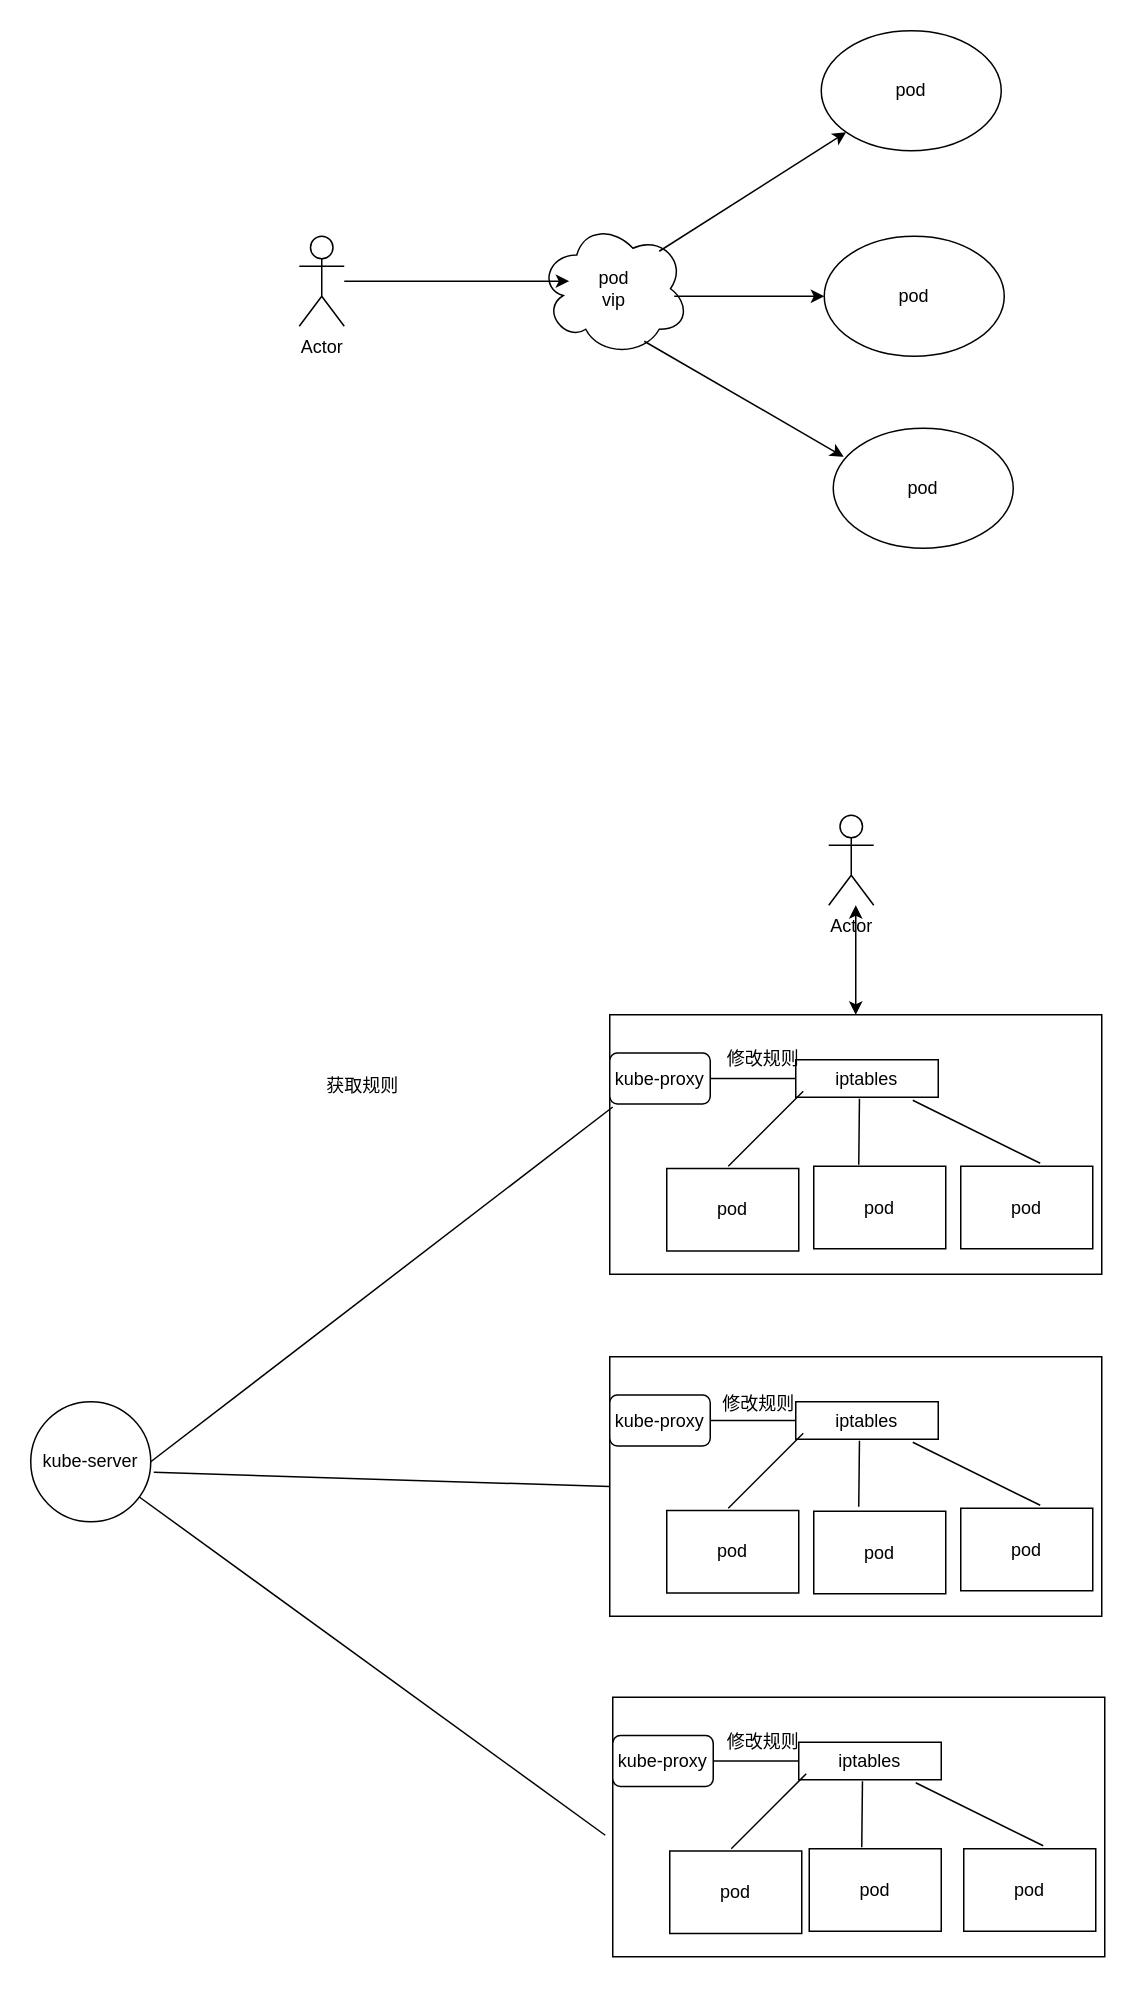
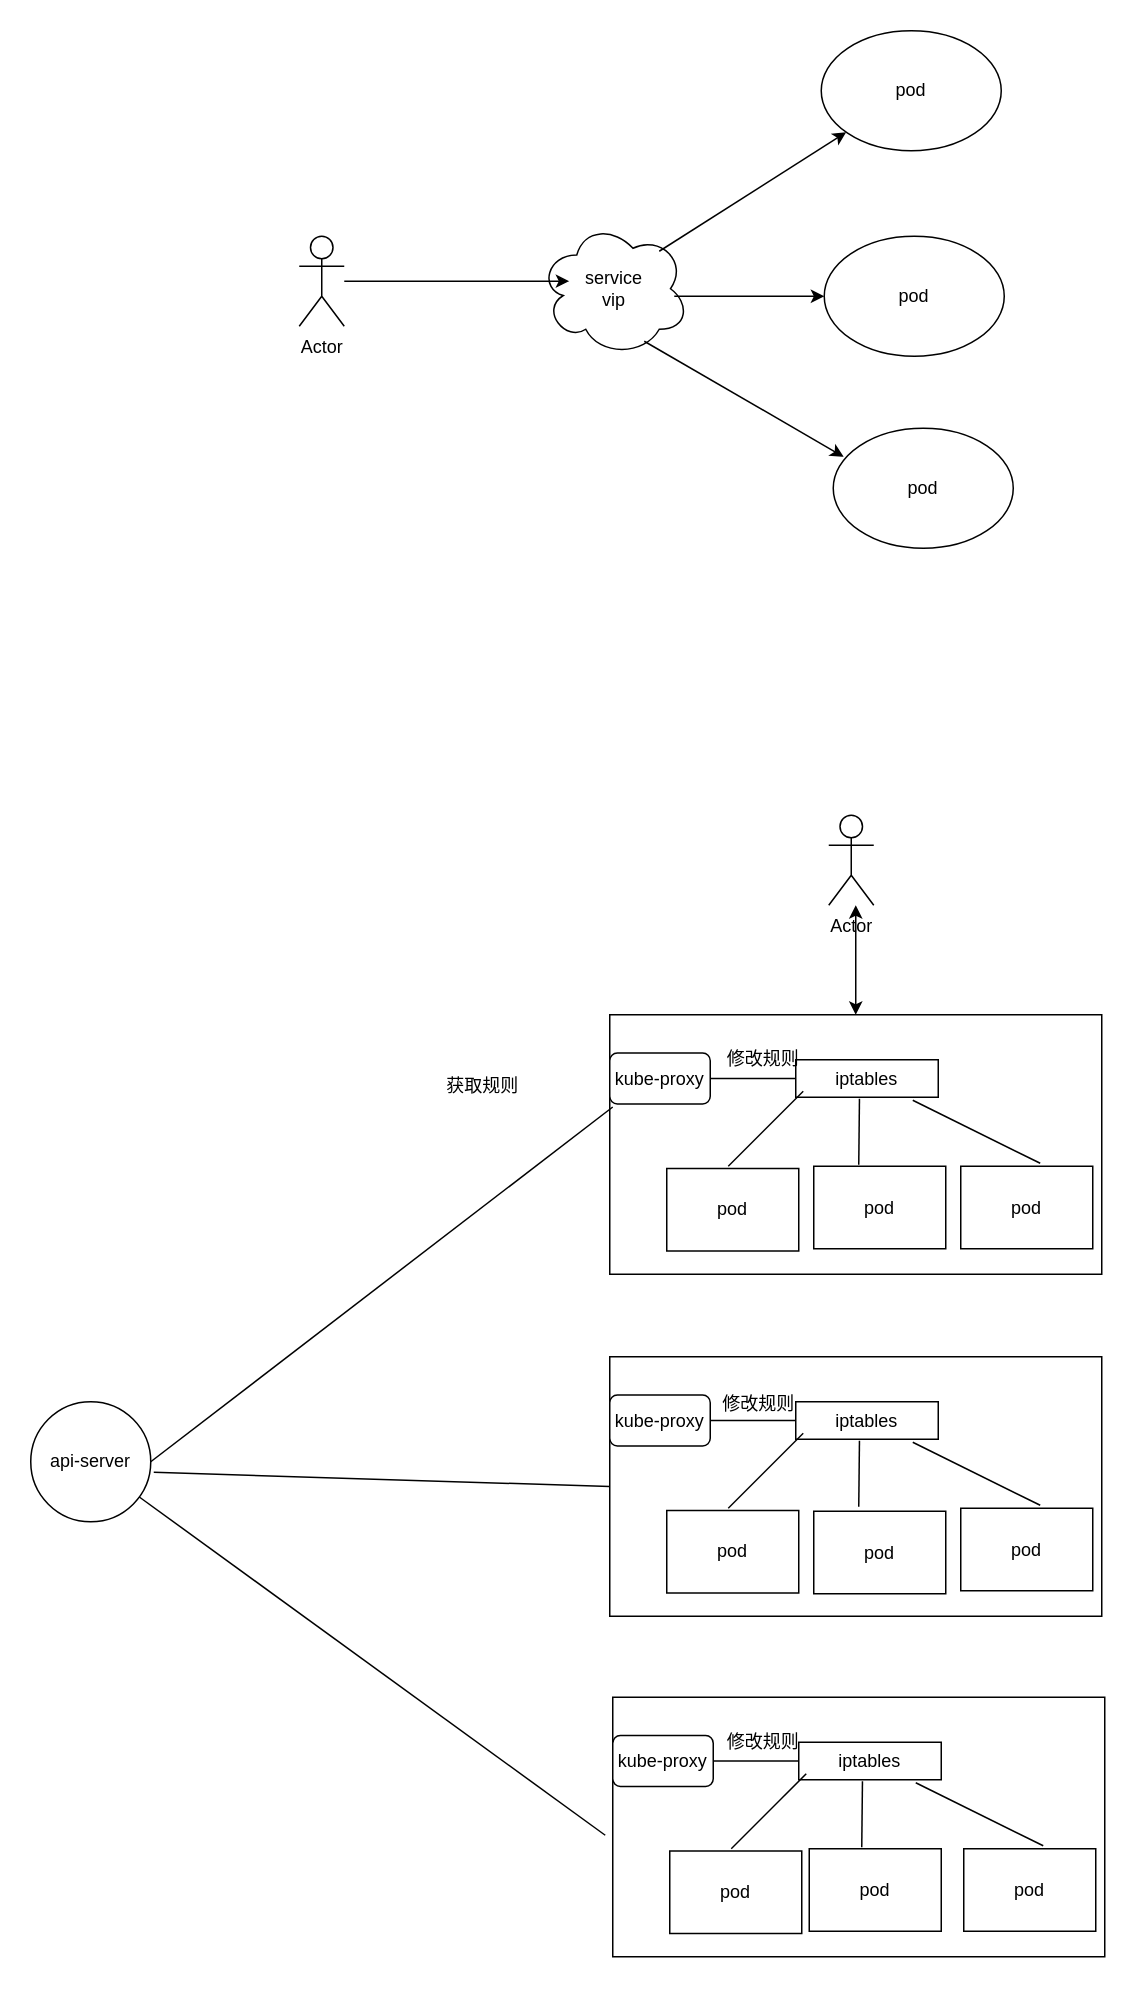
node "pod vip": label "pod vip" -> "service vip"
node "获取规则": moved (362, 1087) -> (482, 1087)
node "kube-server": label "kube-server" -> "api-server"
